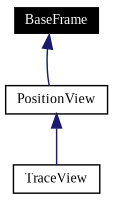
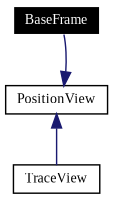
edge "PositionView" -> "BaseFrame": reversed
